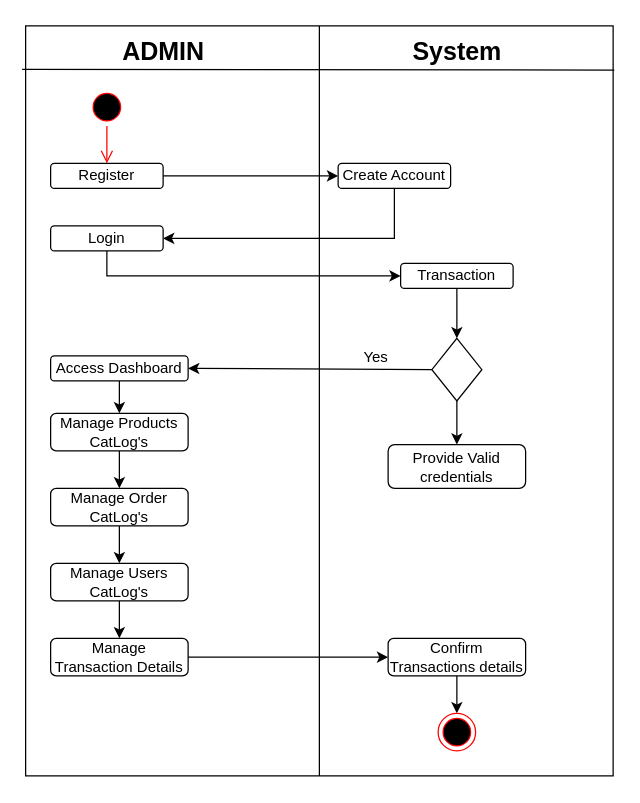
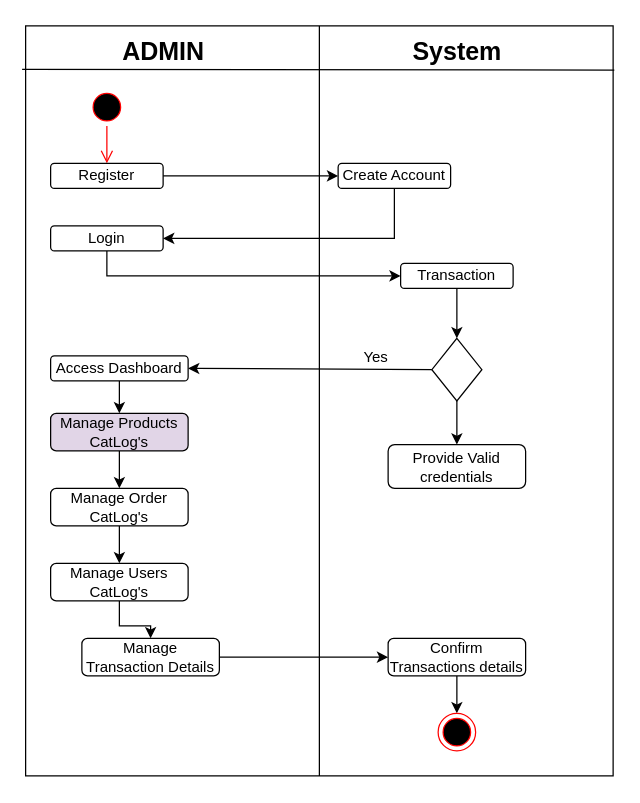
node "Manage Products CatLog's": fillcolor #ffffff -> #e1d5e7
node "Manage Transaction Details": moved (119, 657) -> (151, 657)
